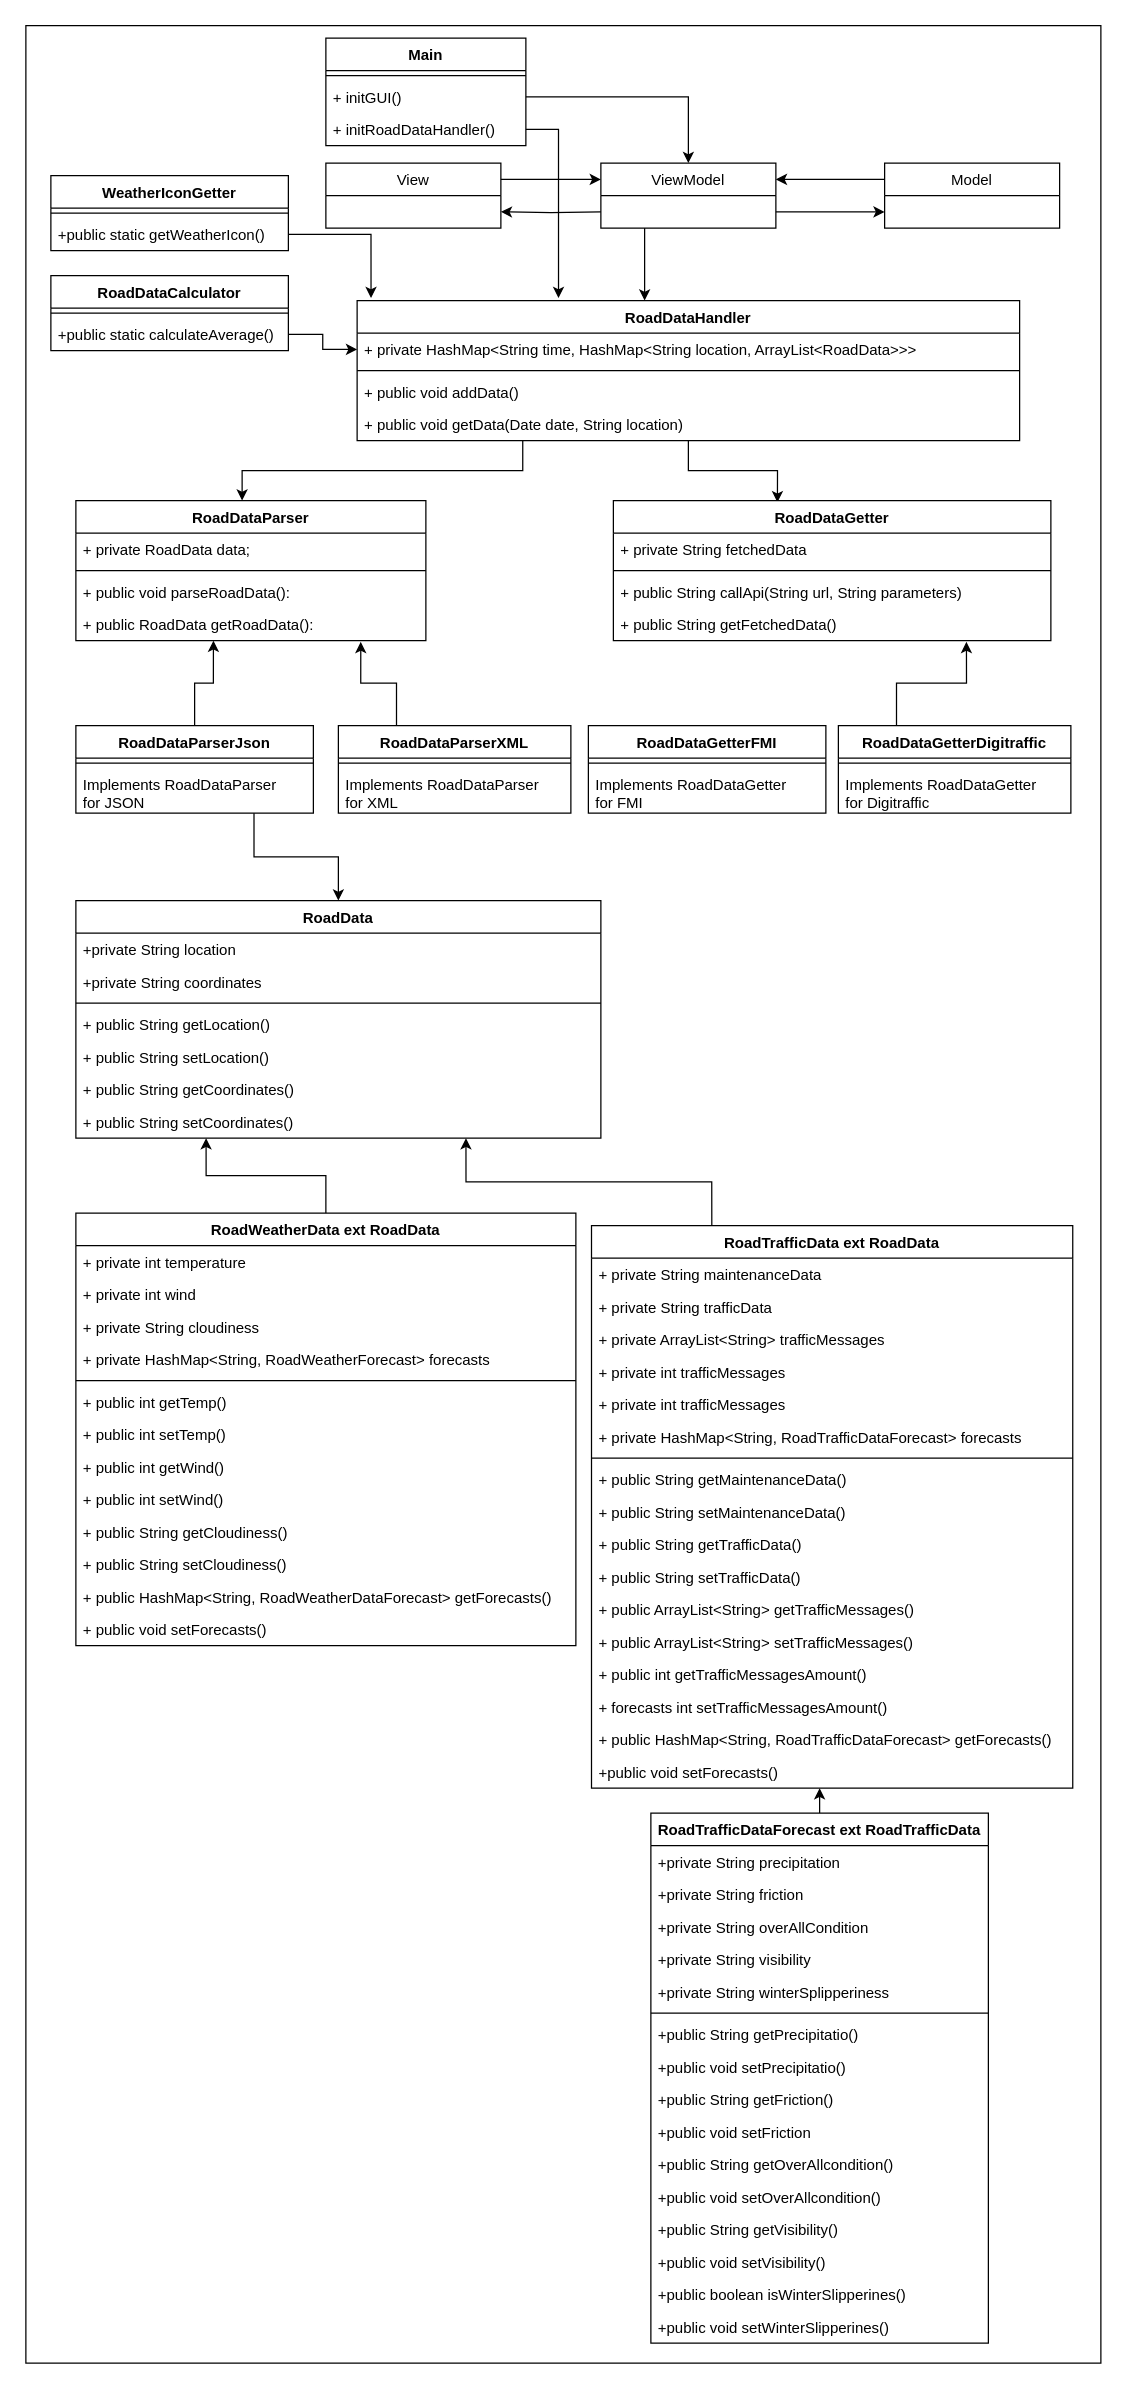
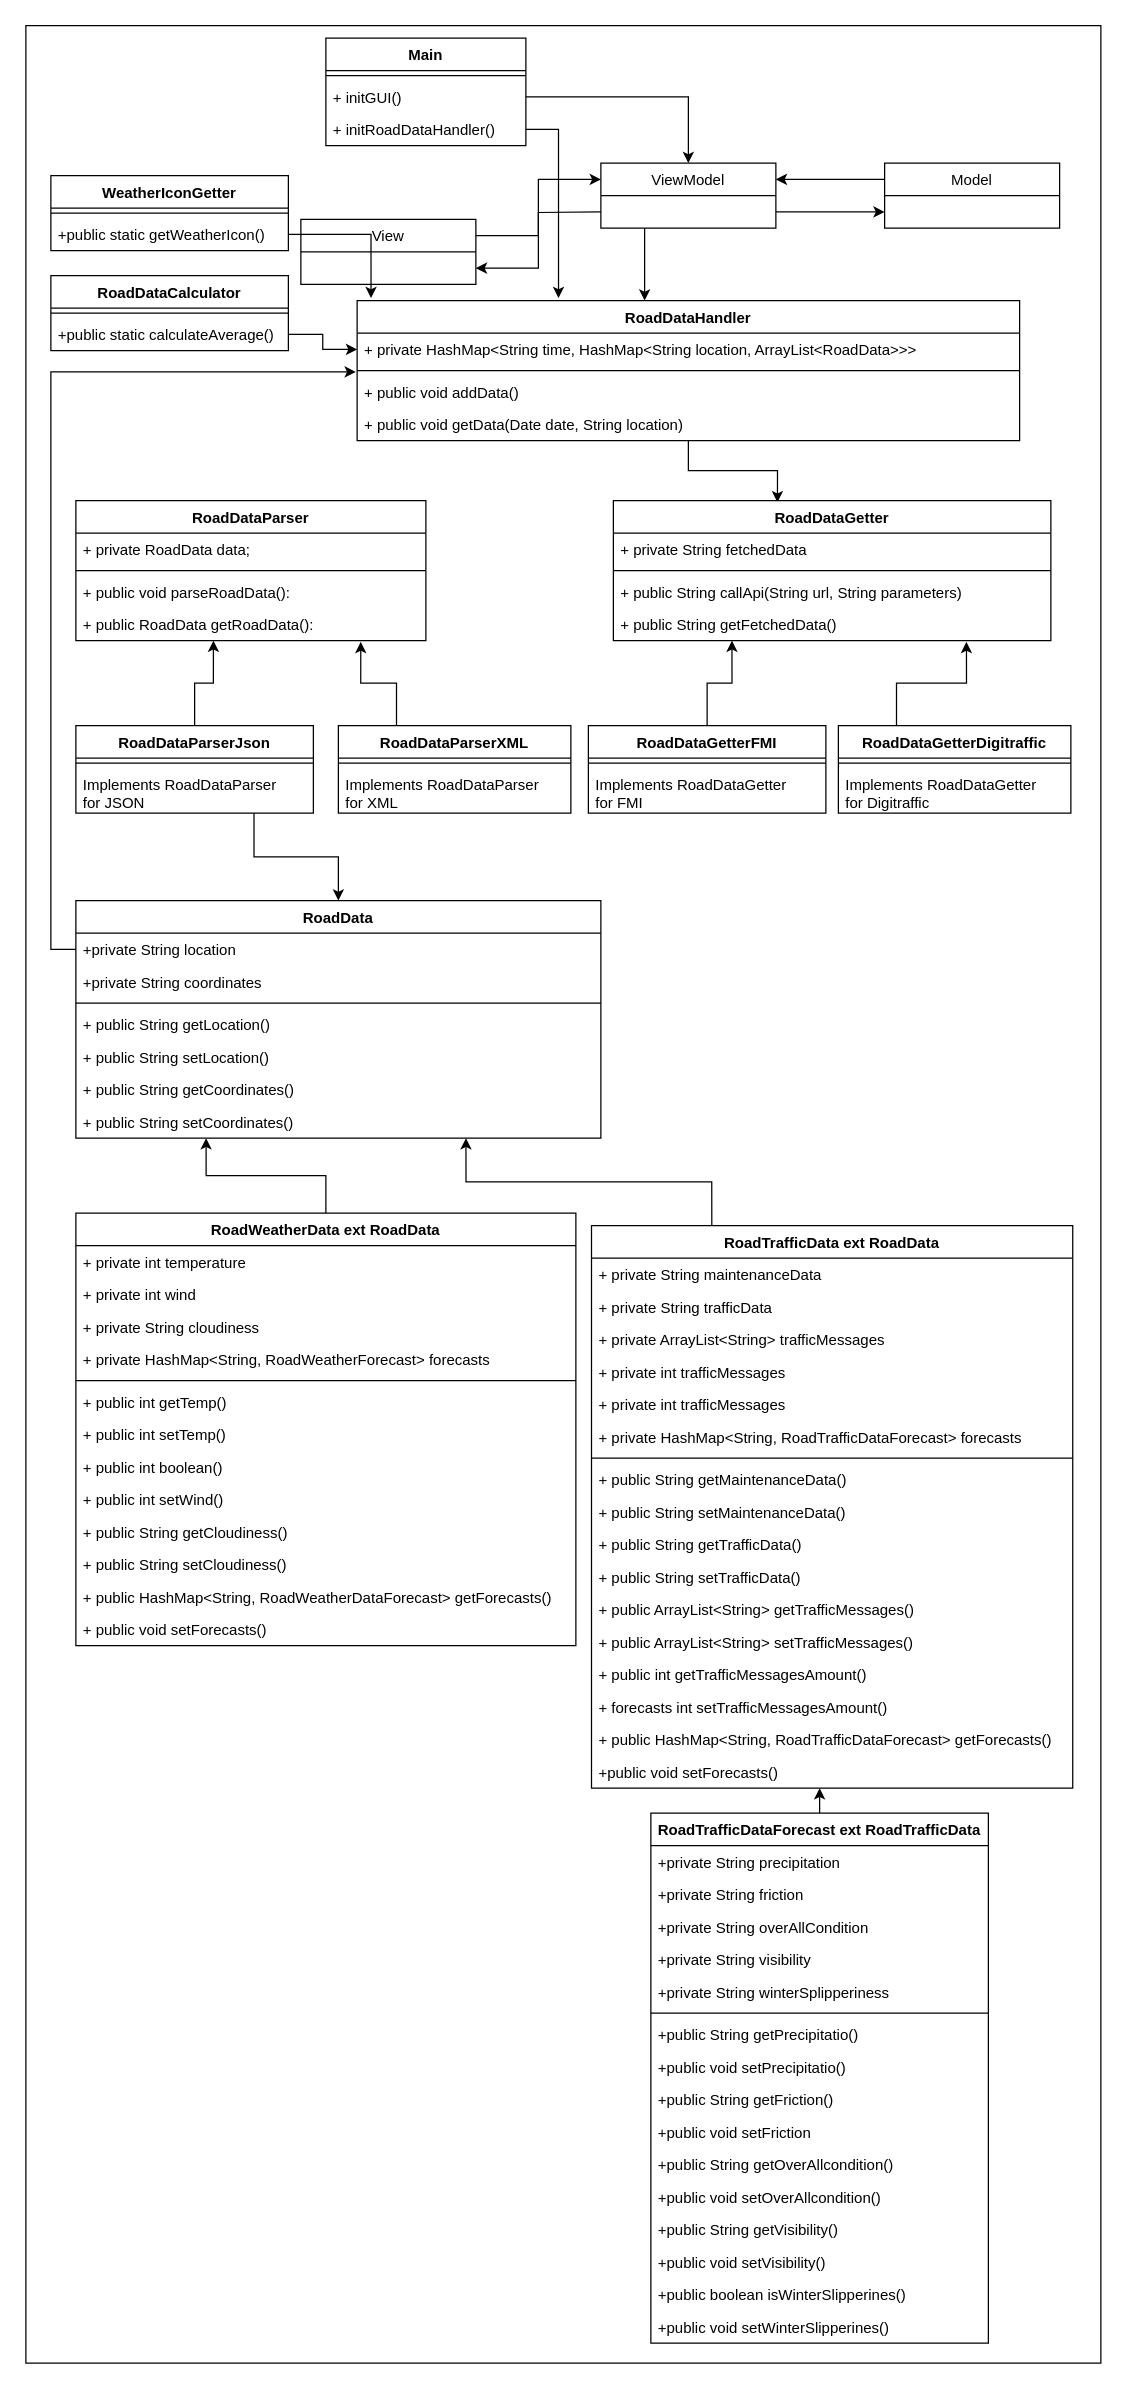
node "View": moved (413, 196) -> (388, 252)
edge "RoadDataHandler" -> "RoadDataParser": removed
edge "+private String location" -> "+ public void addData()": added
edge "RoadDataGetterFMI" -> "+ public String getFetchedData()": added
node "+ public int getWind()": label "+ public int getWind()" -> "+ public int boolean()"
